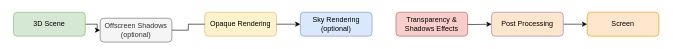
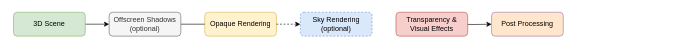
edge "Opaque Rendering" -> "Sky Rendering (optional)": style solid -> dashed
node "Sky Rendering (optional)": style solid -> dashed
node "Transparency & Shadows Effects": label "Transparency & Shadows Effects" -> "Transparency & Visual Effects"
edge "Post Processing" -> "Screen": removed
node "Screen": removed
node "Offscreen Shadows (optional)": moved (135, 30) -> (144, 24)
